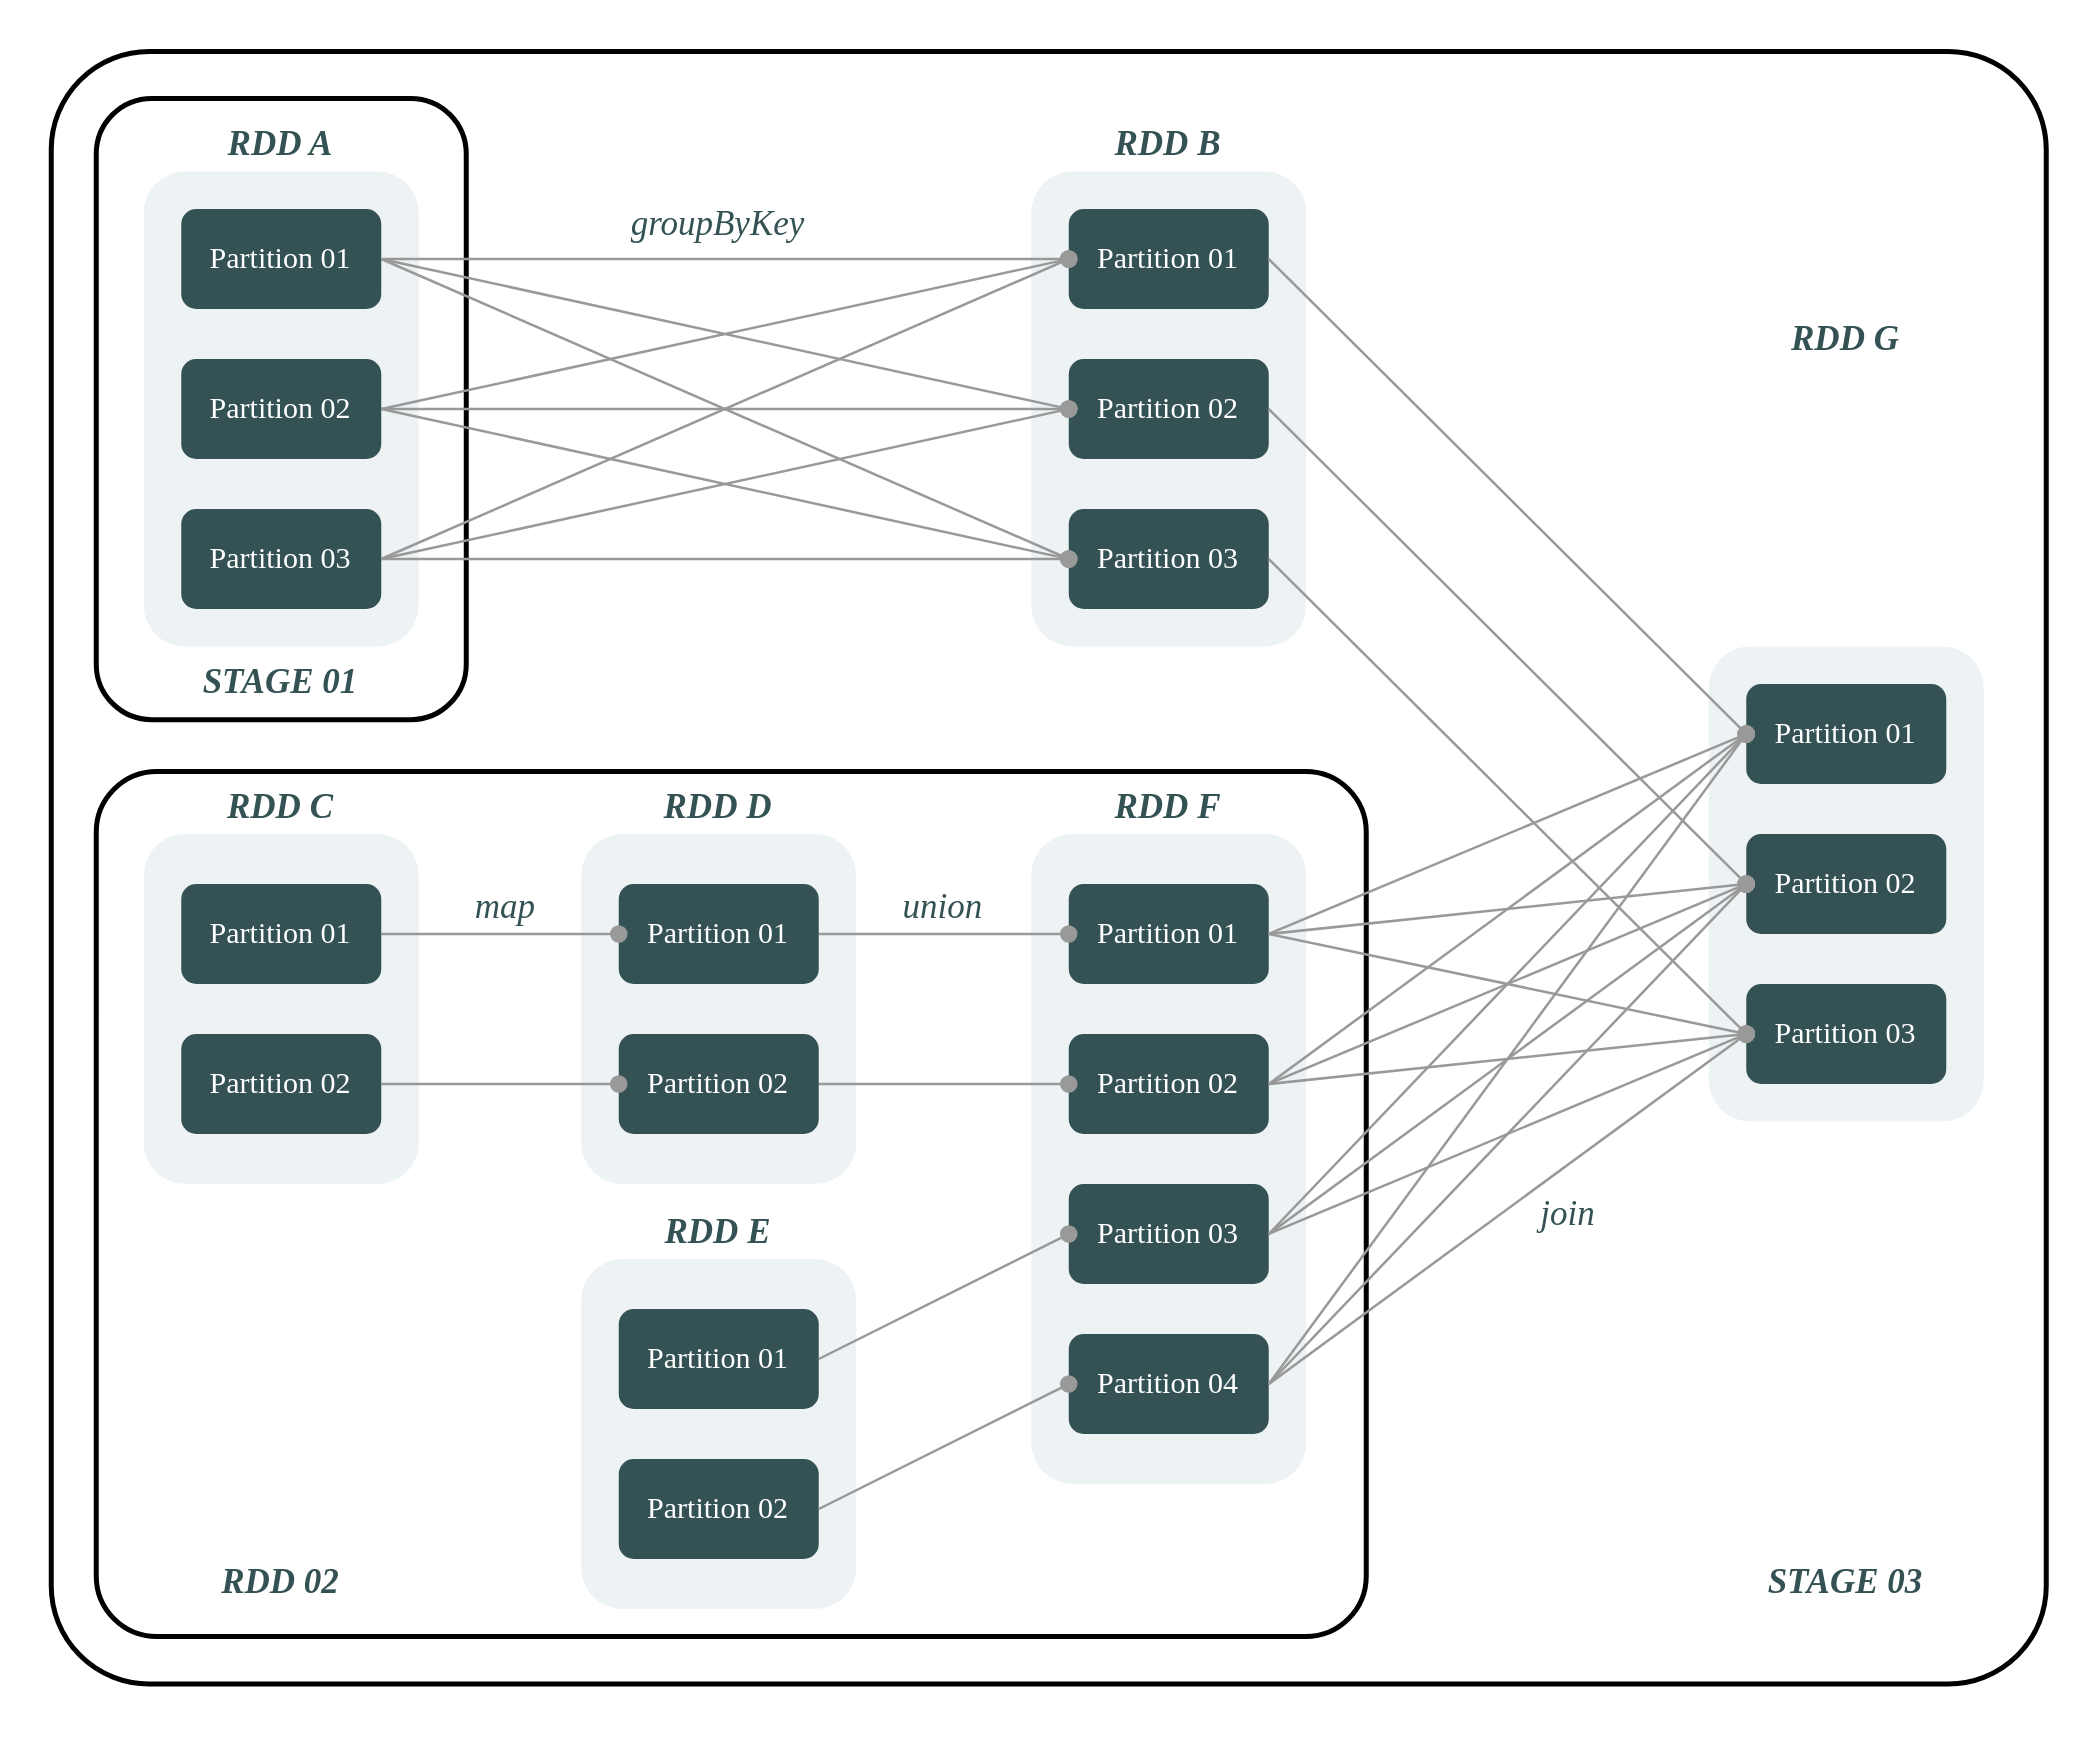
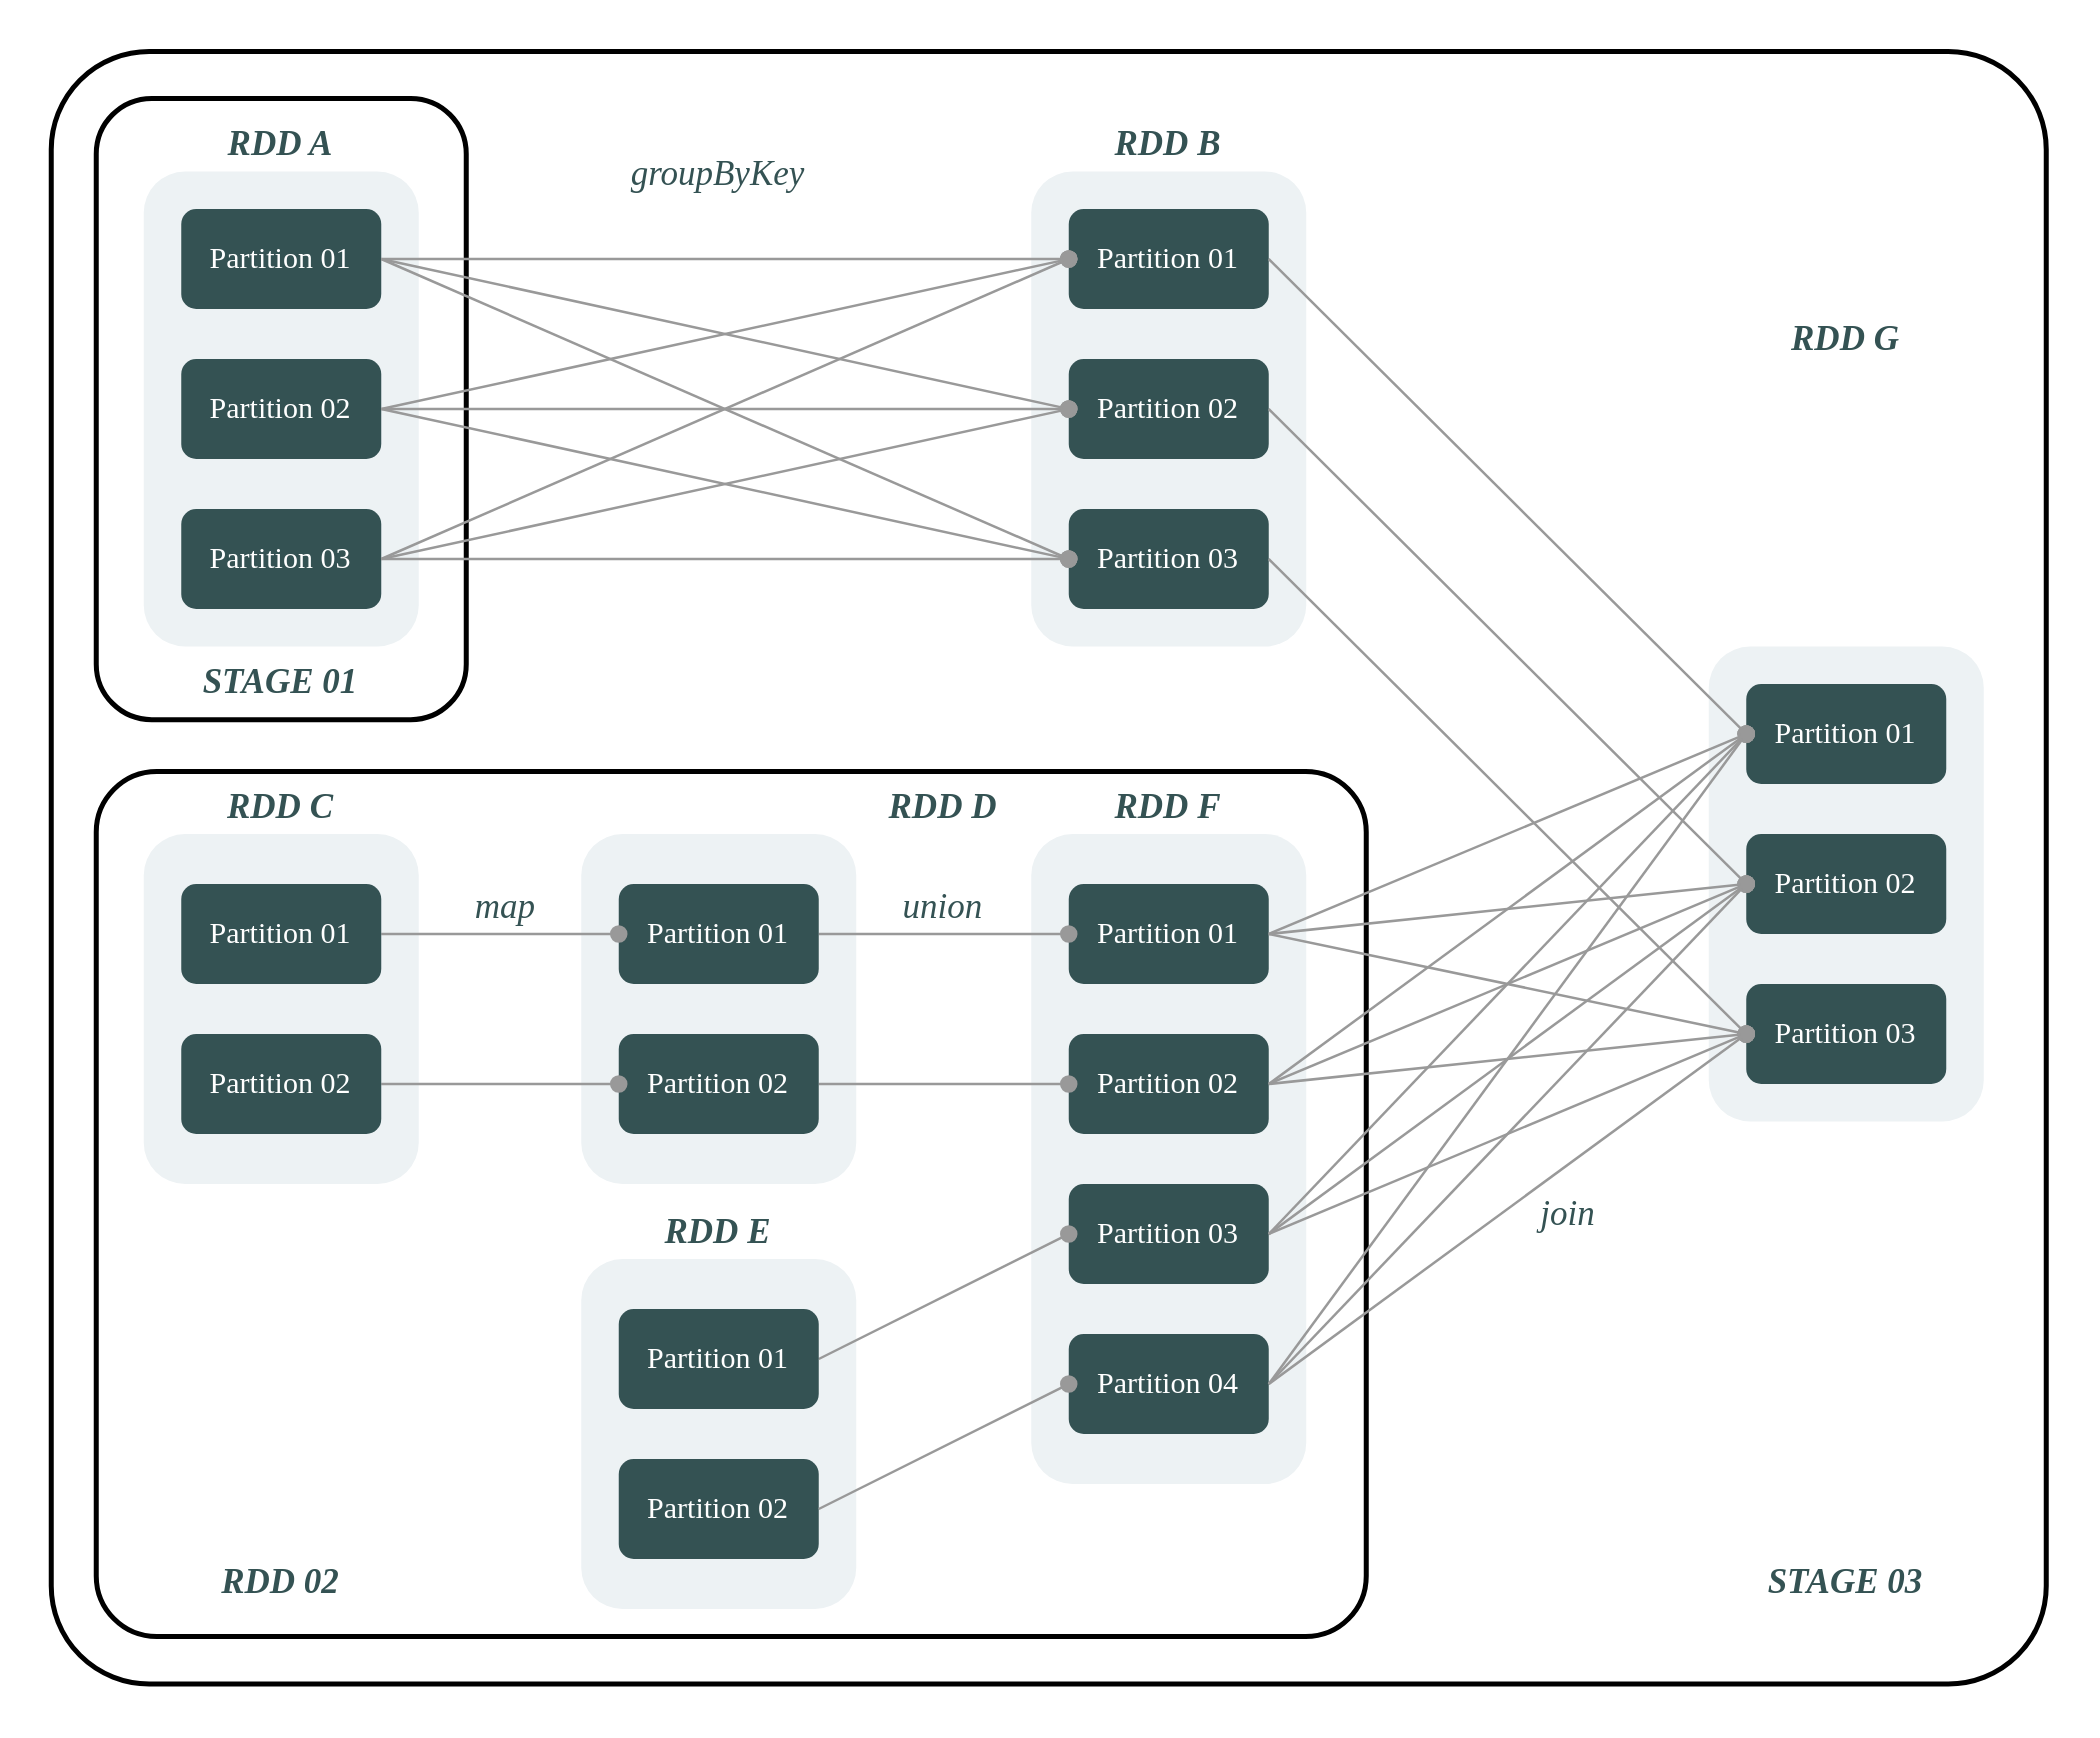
node "groupByKey": moved (719, 226) -> (719, 176)
node "RDD D": moved (719, 809) -> (944, 809)
